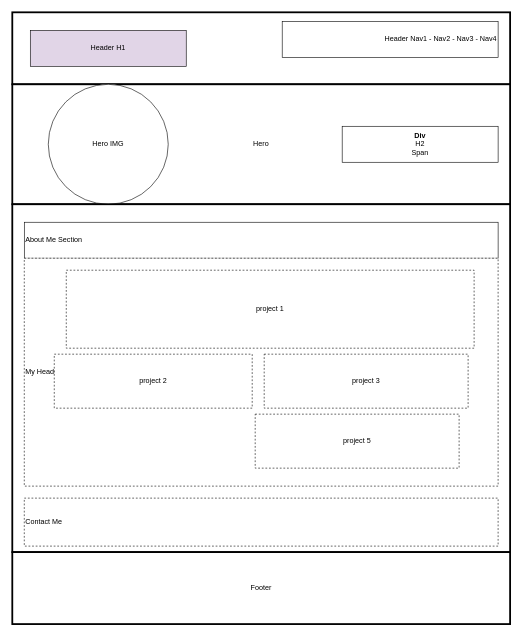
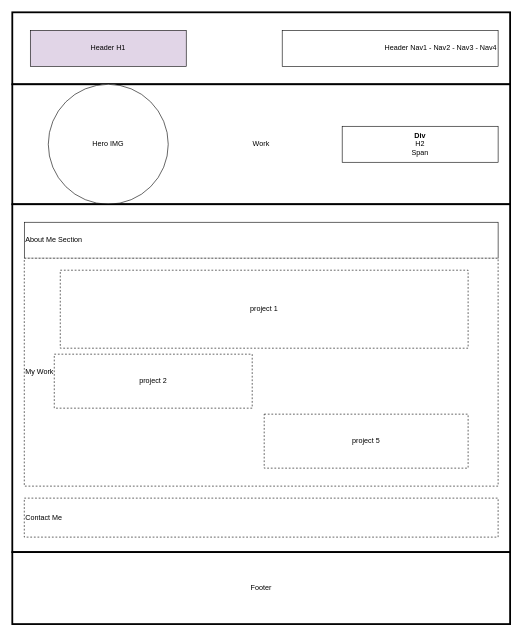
node "Header Nav1 - Nav2 - Nav3 - Nav4": moved (390, 39) -> (390, 48)
node "Hero": label "Hero" -> "Work"
node "project 1": moved (270, 309) -> (264, 309)
node "My Header": label "My Header" -> "My Work"
node "project 3": removed
node "project 5": moved (357, 441) -> (366, 441)
node "Contact Me": size 474x48 -> 474x39
